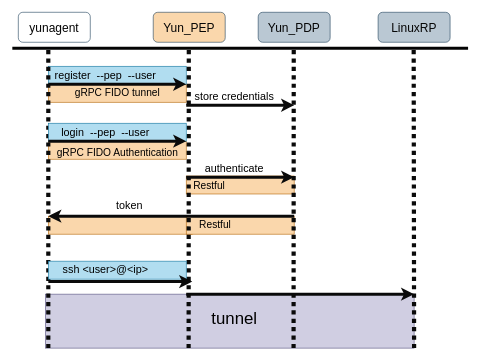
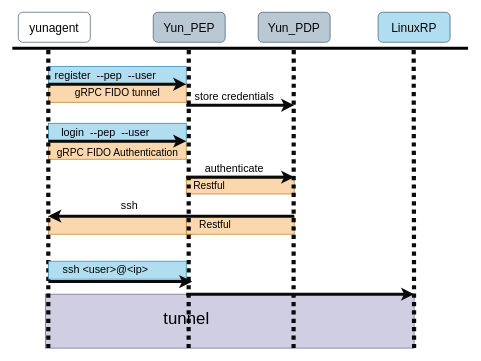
node "Yun_PEP": fillcolor #fad7ac -> #bac8d3
node "LinuxRP": fillcolor #bac8d3 -> #b1ddf0
node "token": label "token" -> "ssh"
node "tunnel": moved (234, 318) -> (186, 318)
